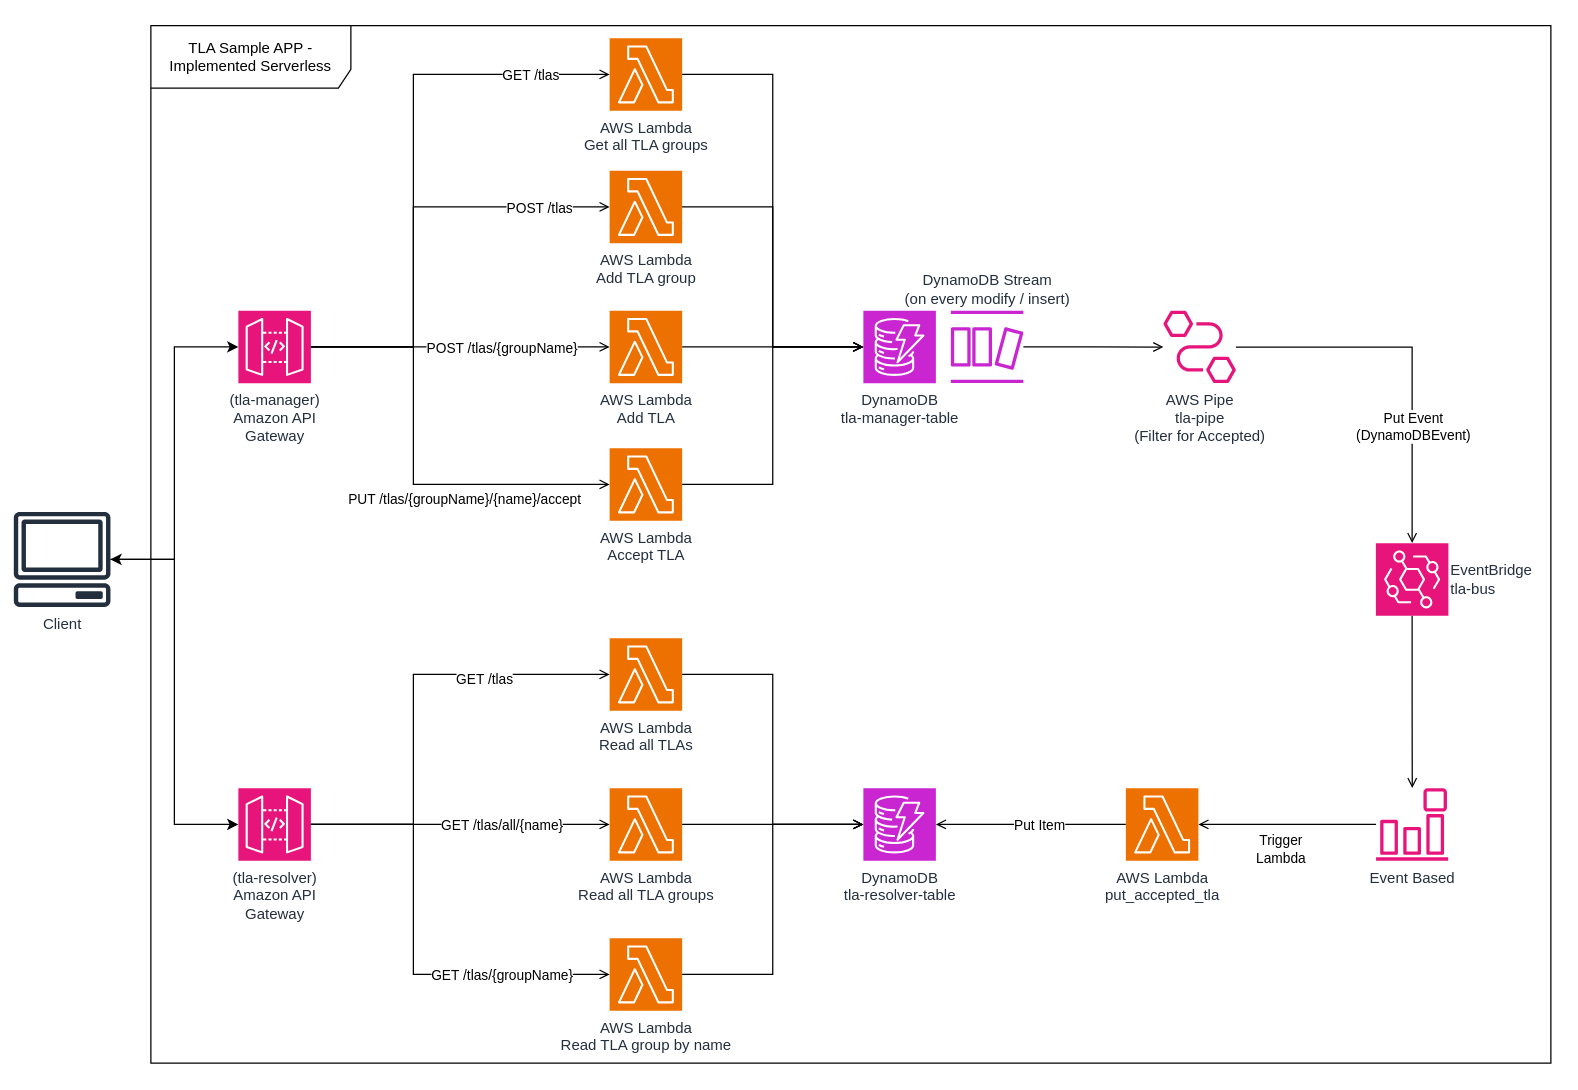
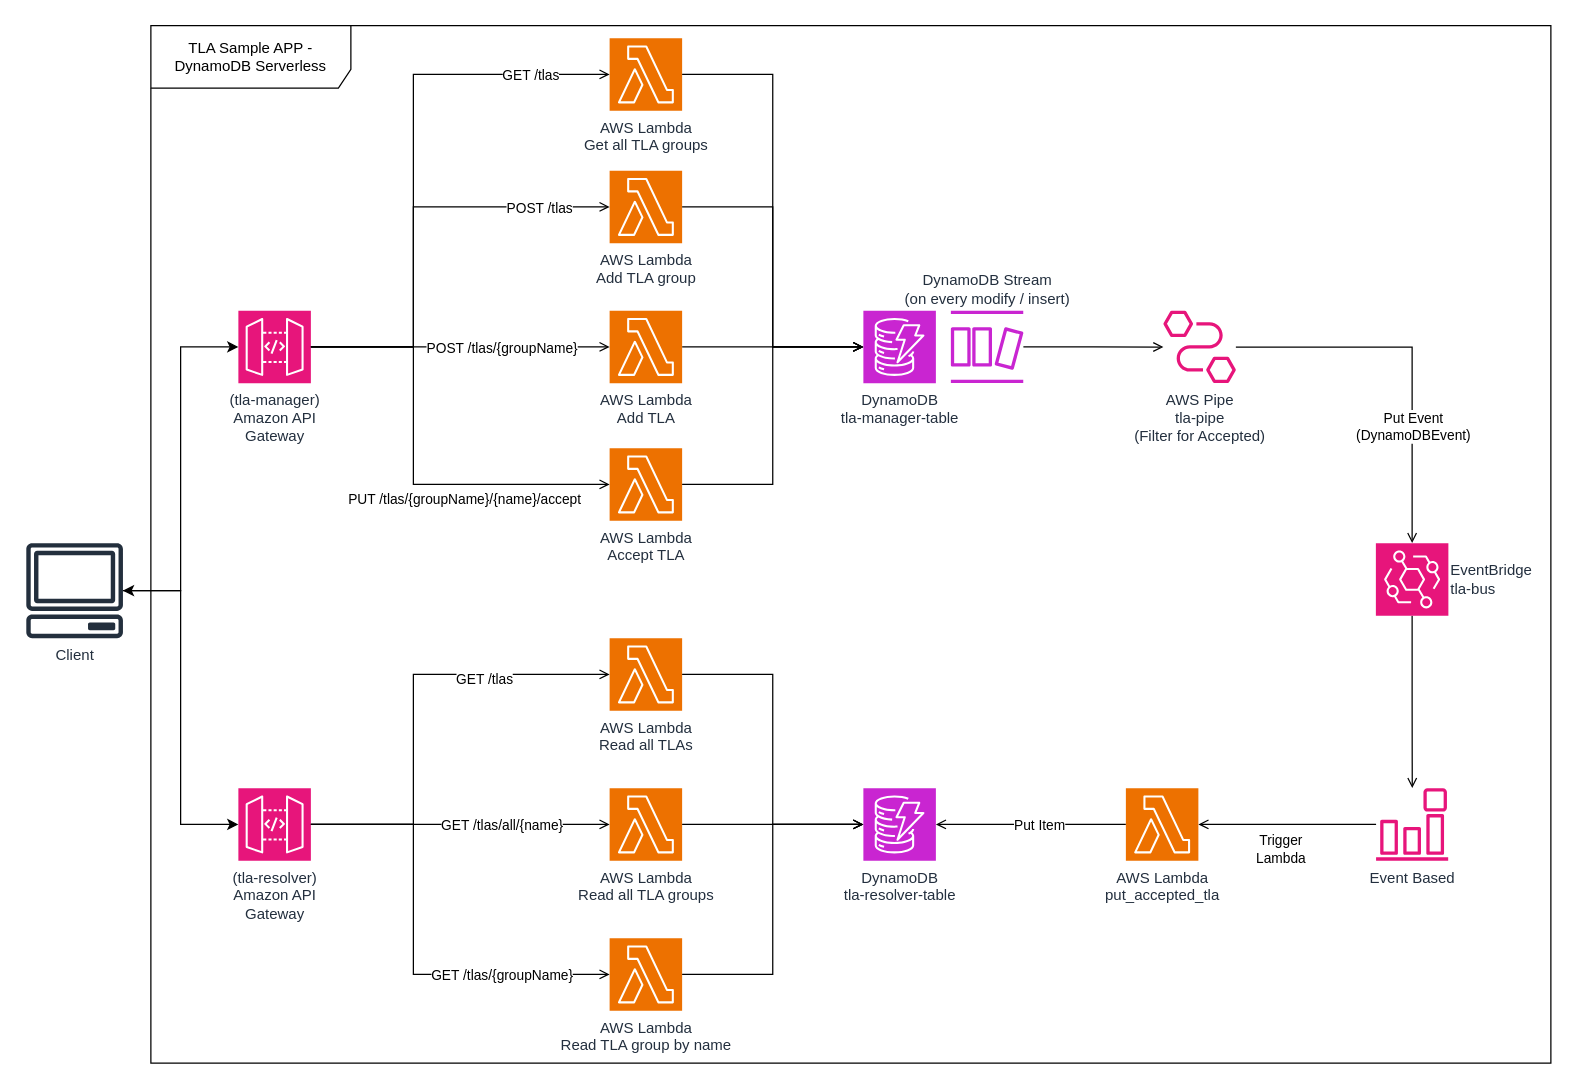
node "TLA Sample APP - Implemented Serverless": label "TLA Sample APP - Implemented Serverless" -> "TLA Sample APP - DynamoDB Serverless"
node "Client": moved (62, 559) -> (74, 591)
